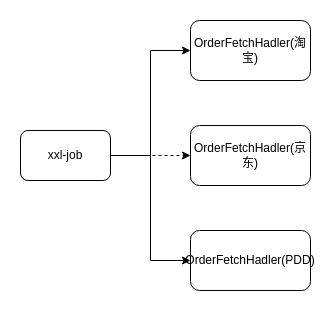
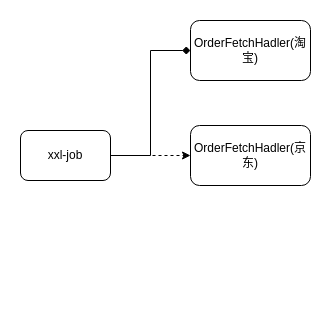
edge "xxl-job" -> "OrderFetchHadler(淘宝)": arrowhead classic -> diamond
edge "xxl-job" -> "OrderFetchHadler(PDD)": removed
node "OrderFetchHadler(PDD)": removed
